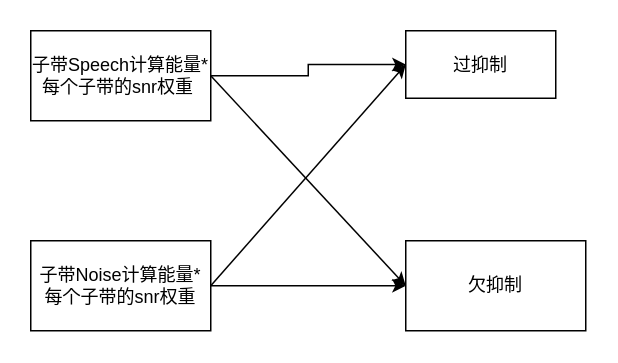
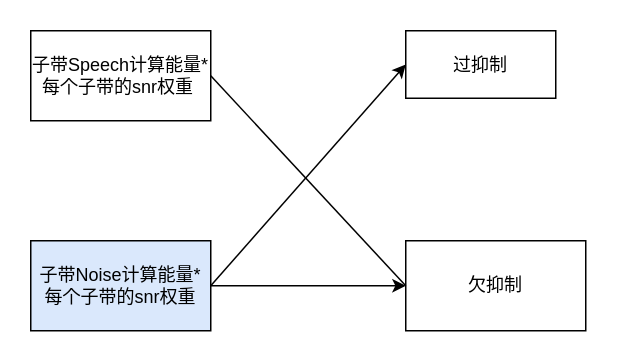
edge "子带Speech计算能量*每个子带的snr权重" -> "过抑制": removed
edge "子带Speech计算能量*每个子带的snr权重" -> "欠抑制": arrowhead classic -> none
node "子带Noise计算能量*每个子带的snr权重": fillcolor #ffffff -> #dae8fc
